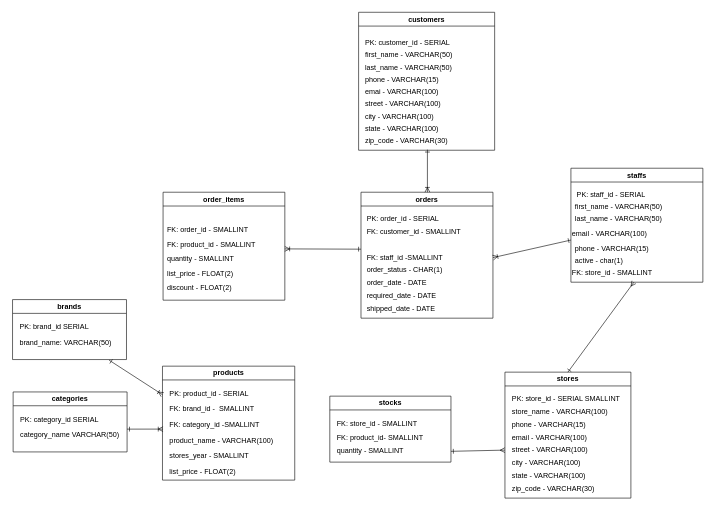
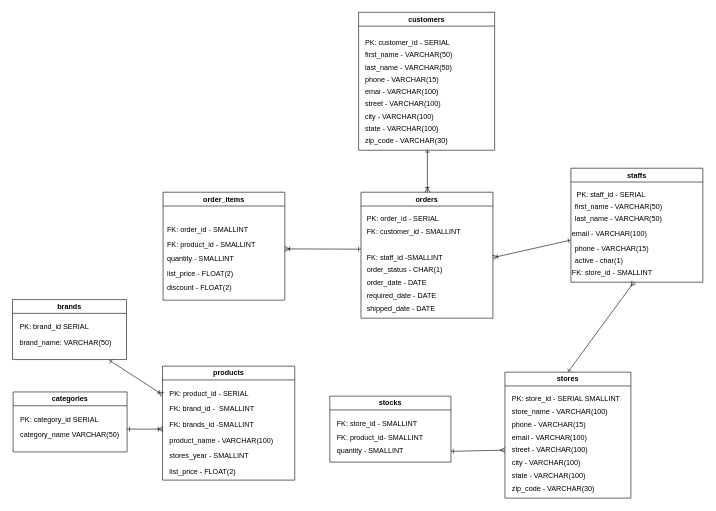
node "FK: category_id -SMALLINT": label "FK: category_id -SMALLINT" -> "FK: brands_id -SMALLINT"
